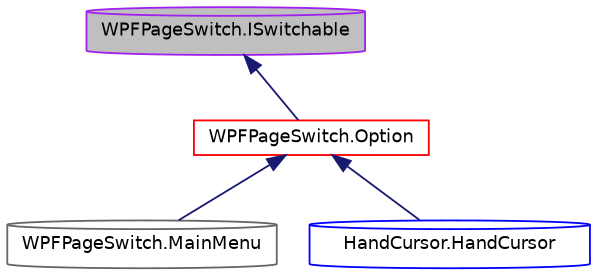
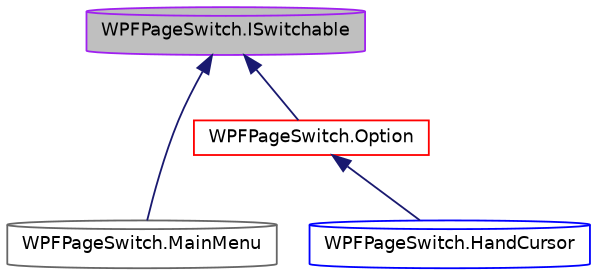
edge "WPFPageSwitch.MainMenu" -> "WPFPageSwitch.Option": now "WPFPageSwitch.MainMenu" -> "WPFPageSwitch.ISwitchable"
node "HandCursor.HandCursor": label "HandCursor.HandCursor" -> "WPFPageSwitch.HandCursor"
